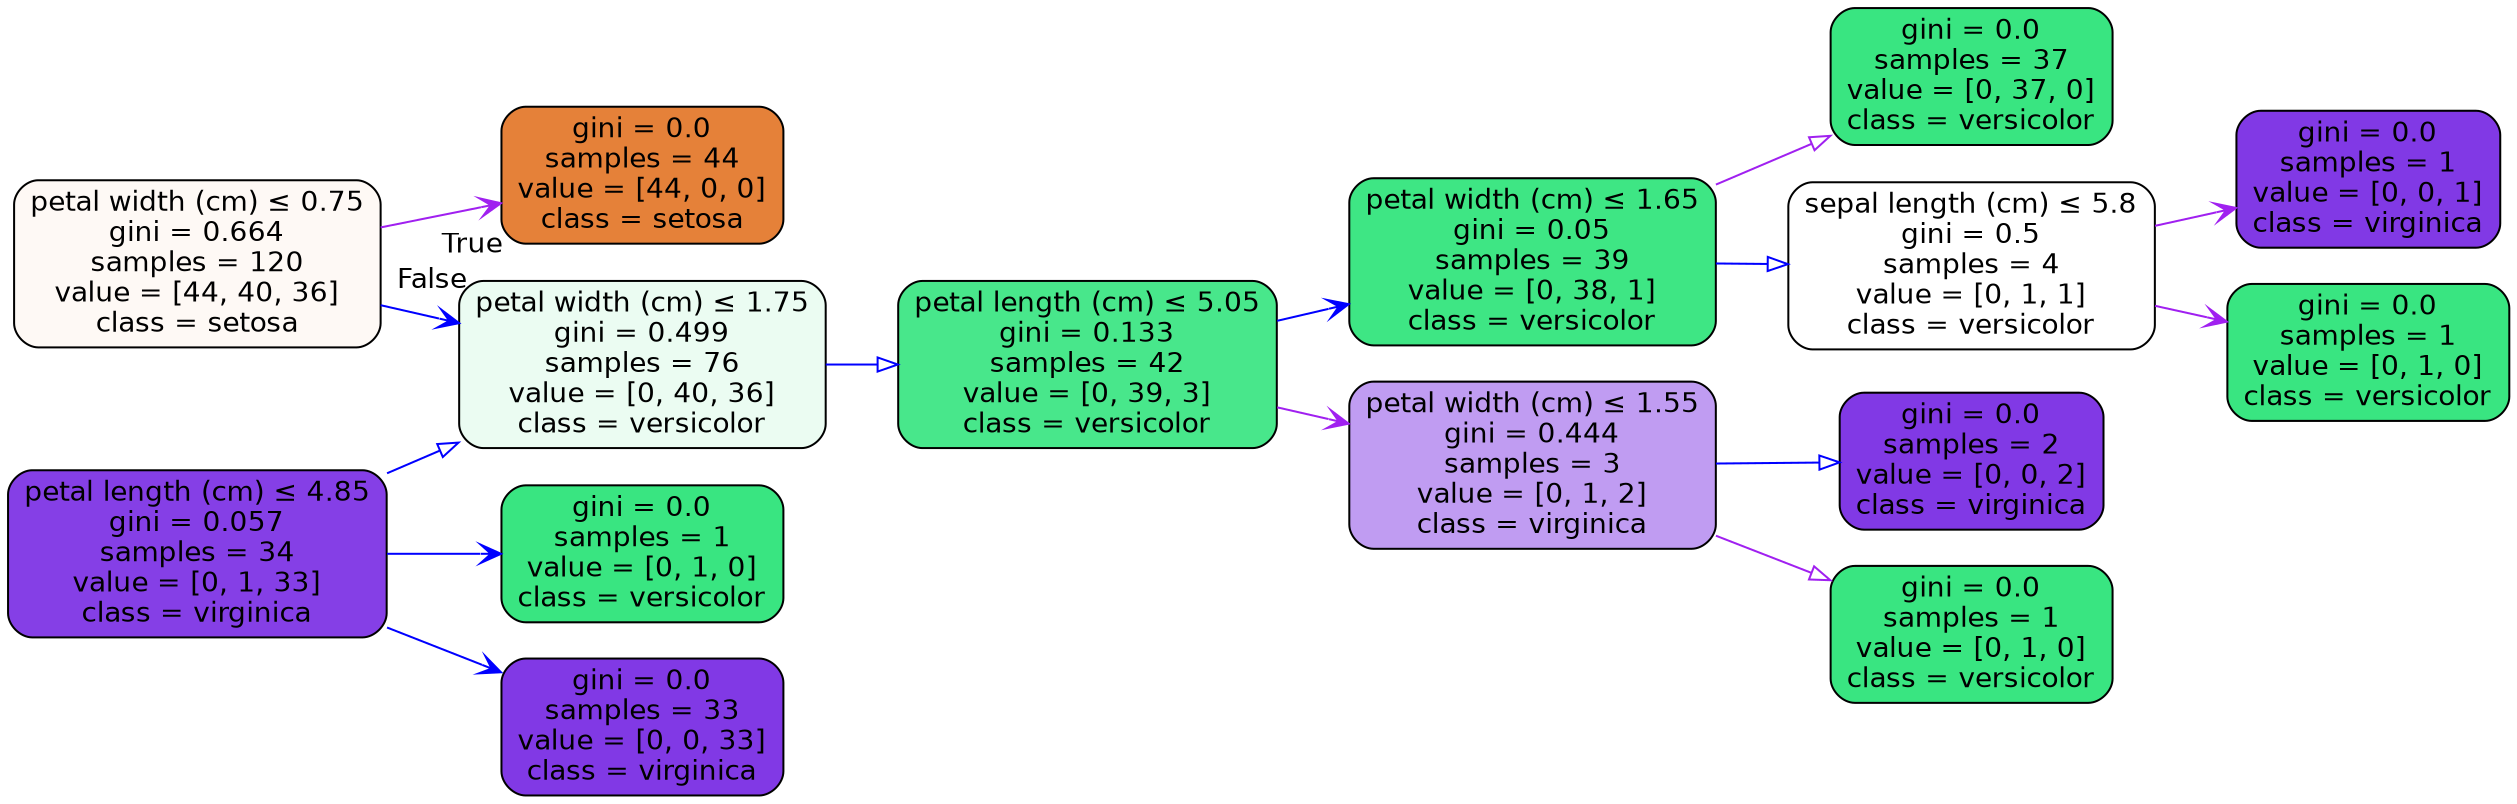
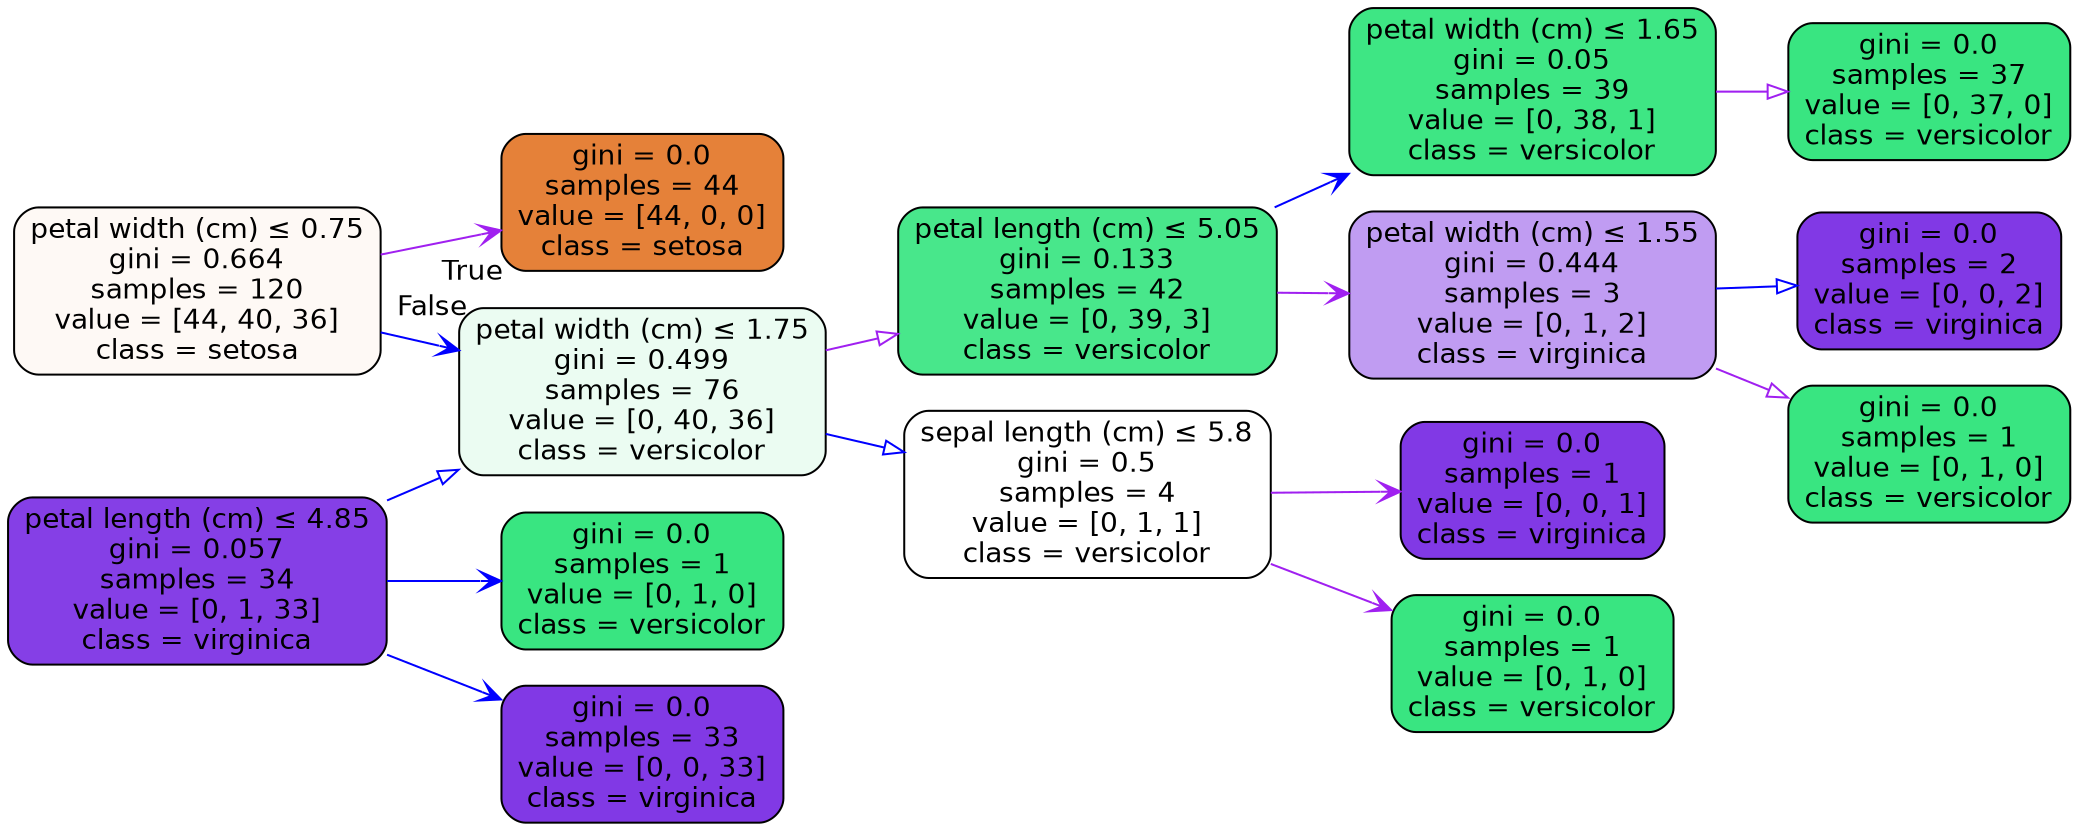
edge "petal width (cm) ≤ 1.65" -> "sepal length (cm) ≤ 5.8": now "petal width (cm) ≤ 1.75" -> "sepal length (cm) ≤ 5.8"
edge "petal width (cm) ≤ 1.75" -> "petal length (cm) ≤ 5.05": color blue -> purple
